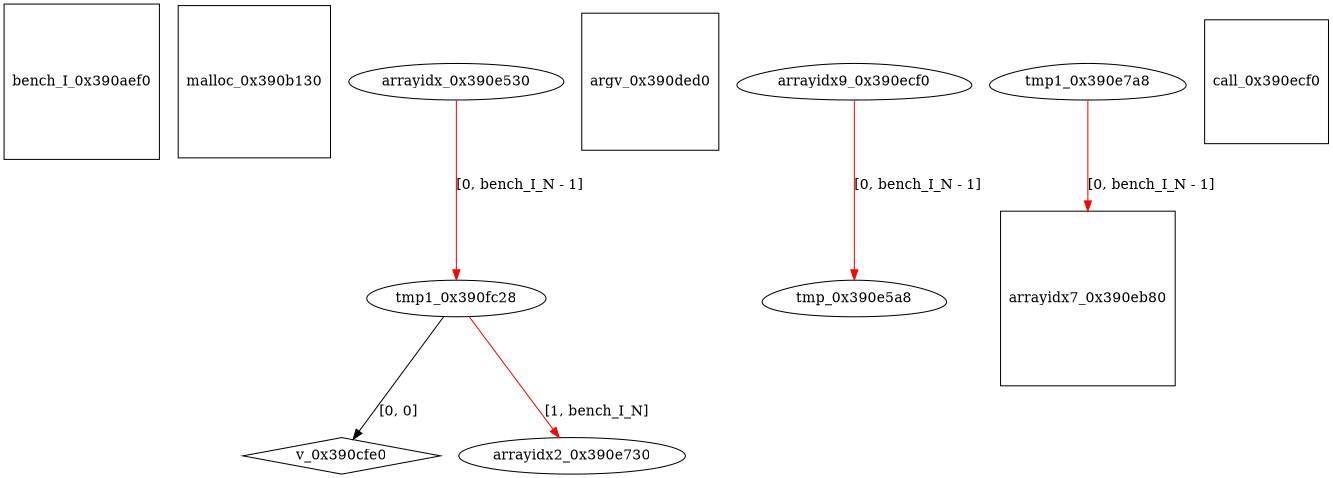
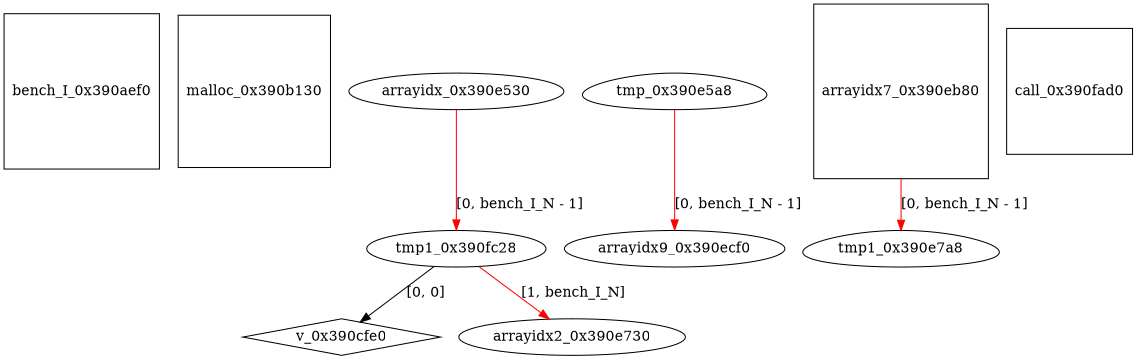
node "argv_0x390ded0": removed
node "arrayidx9_0x390ecf0": shape egg -> ellipse
node "call_0x390ecf0": label "call_0x390ecf0" -> "call_0x390fad0"
edge "tmp1_0x390e7a8" -> "arrayidx7_0x390eb80": reversed
edge "arrayidx9_0x390ecf0" -> "tmp_0x390e5a8": reversed
